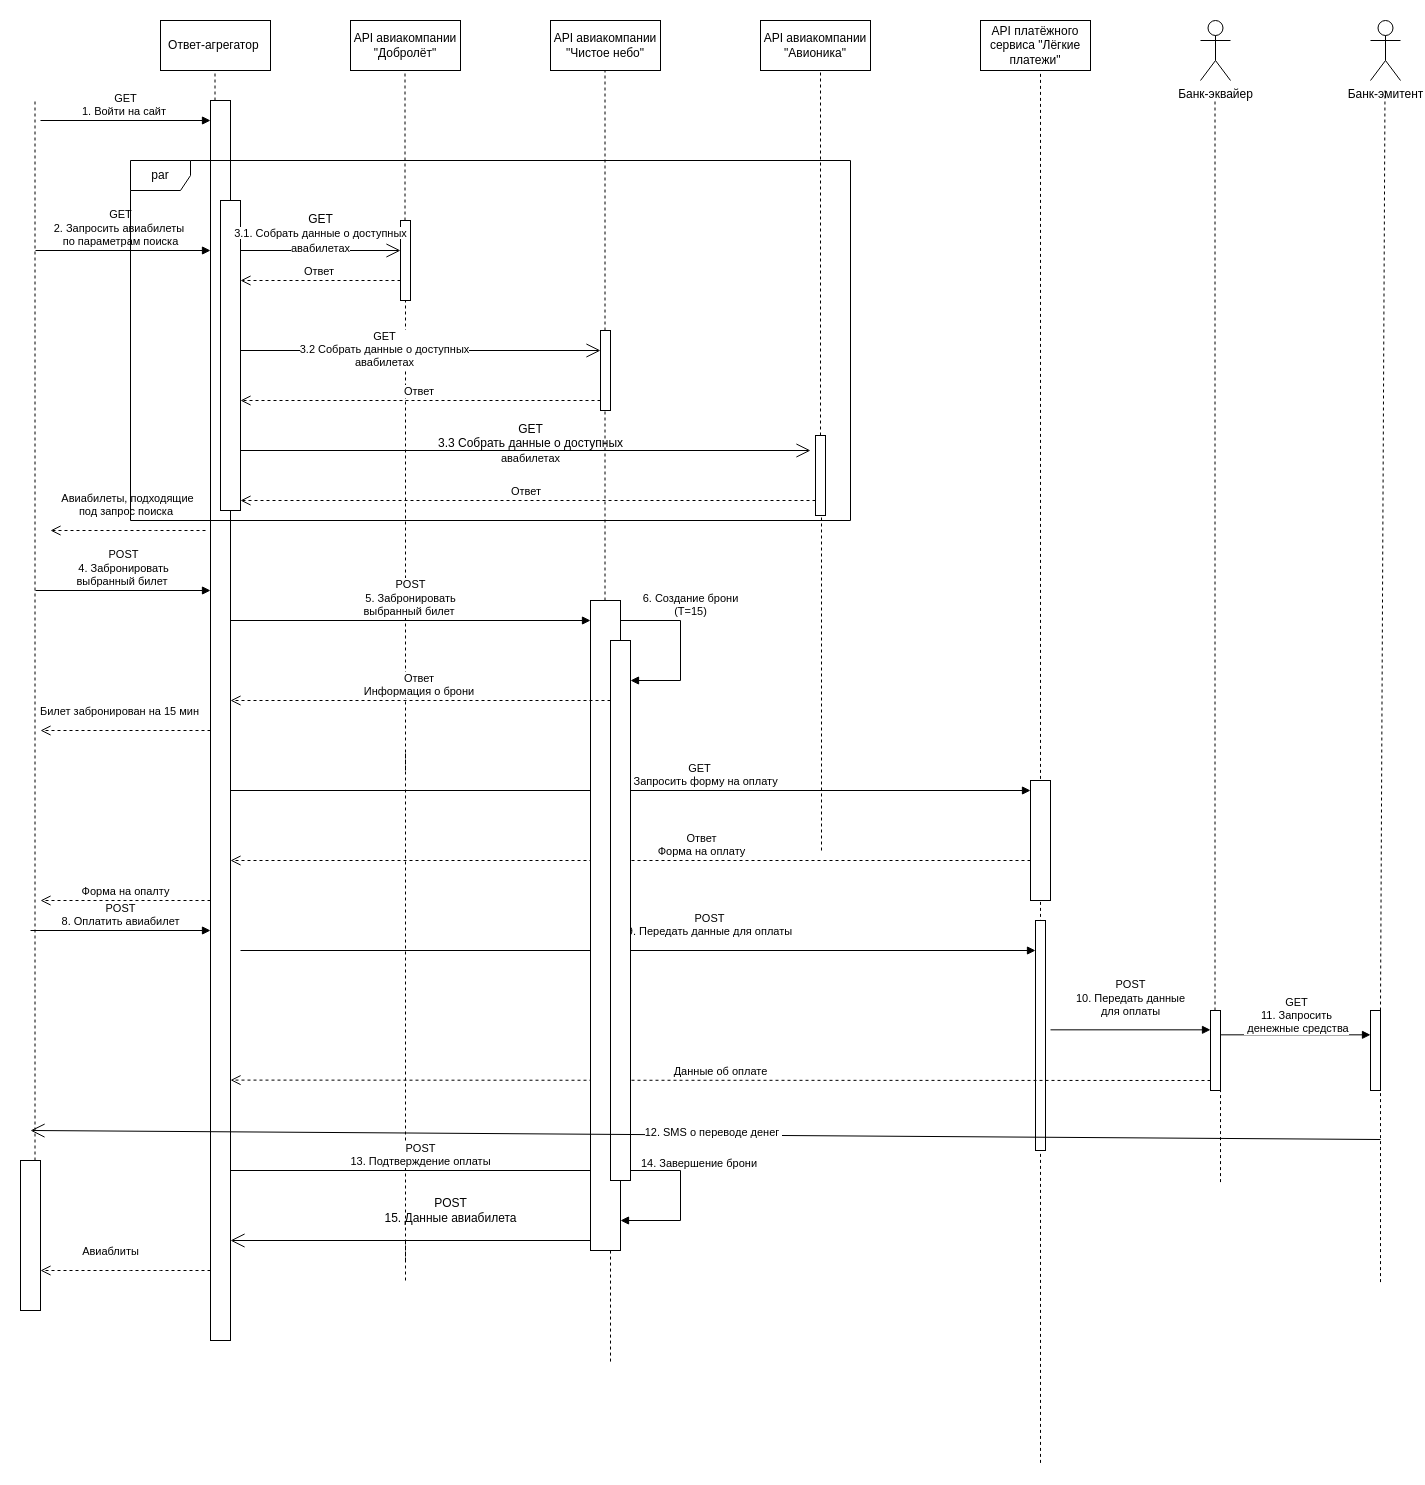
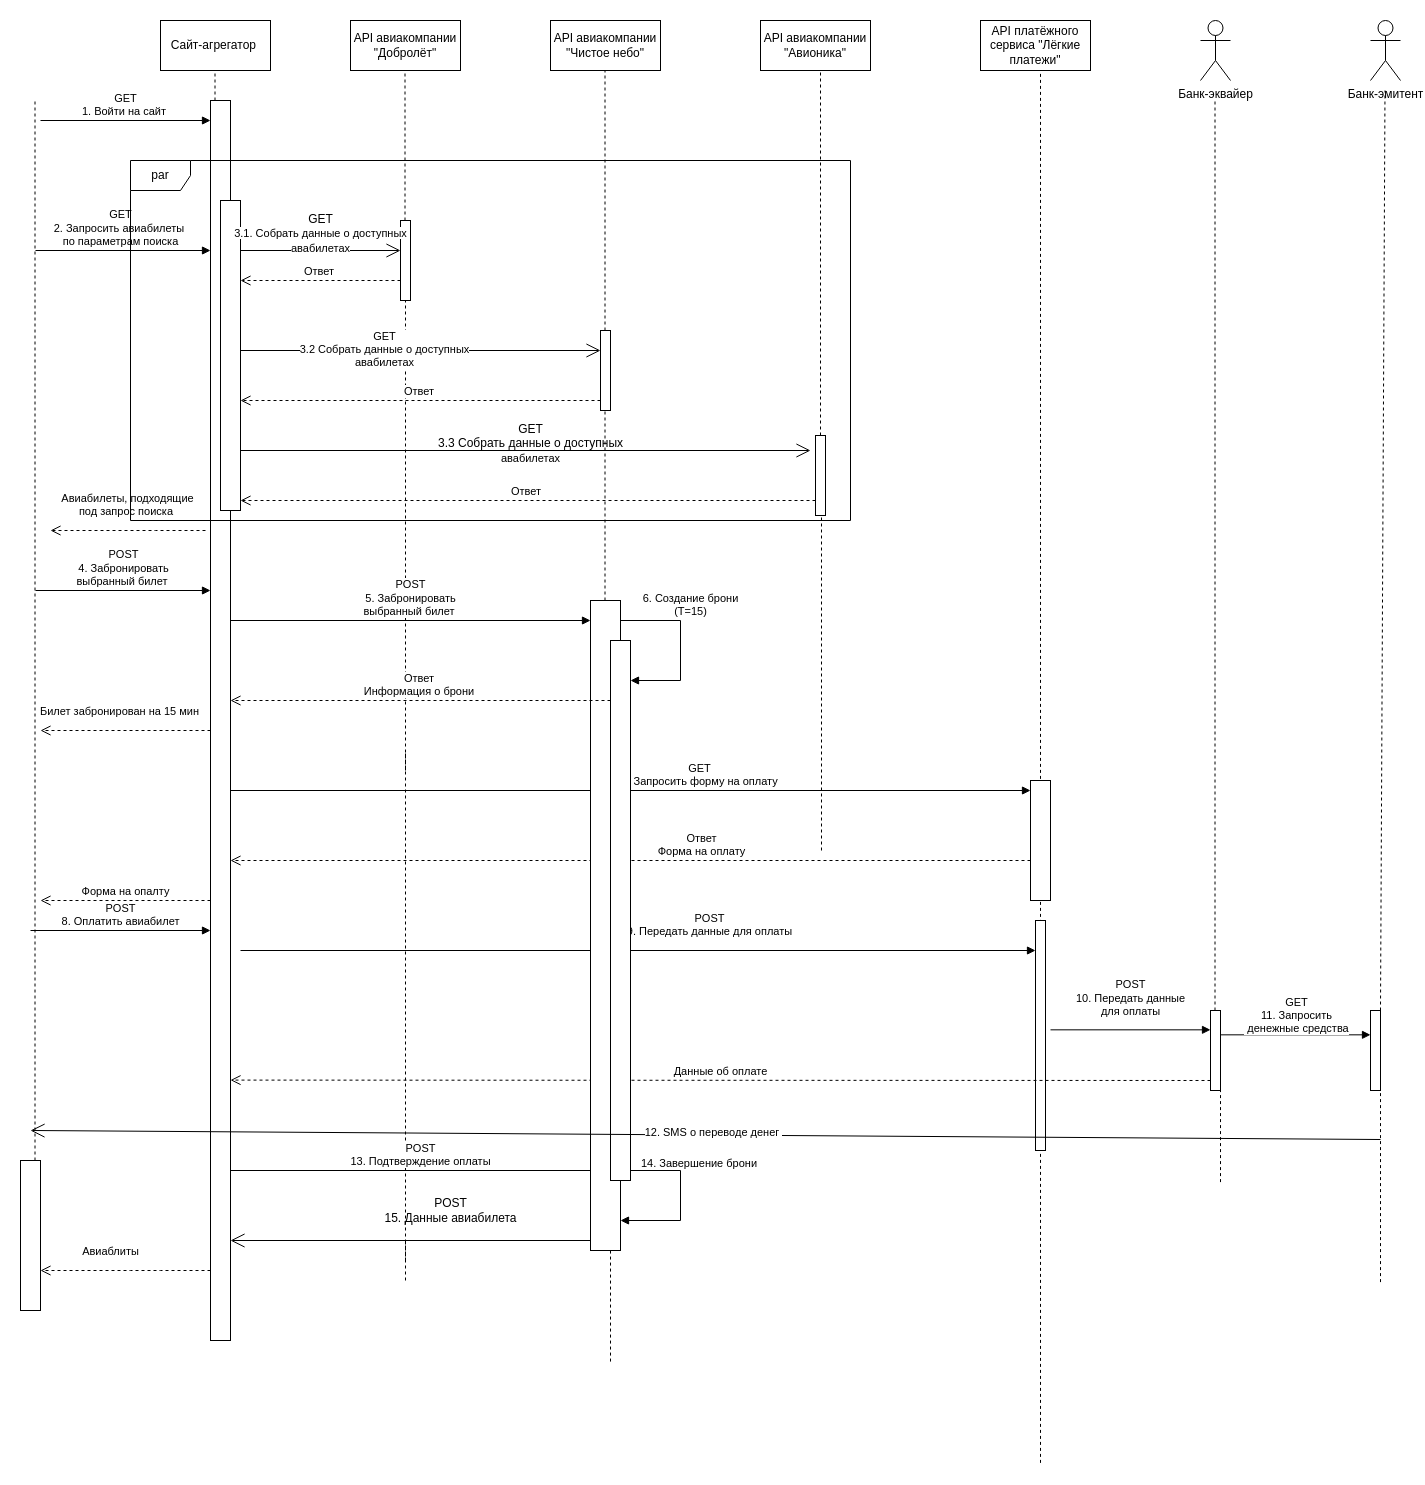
node "Ответ-агрегатор": label "Ответ-агрегатор" -> "Сайт-агрегатор"
